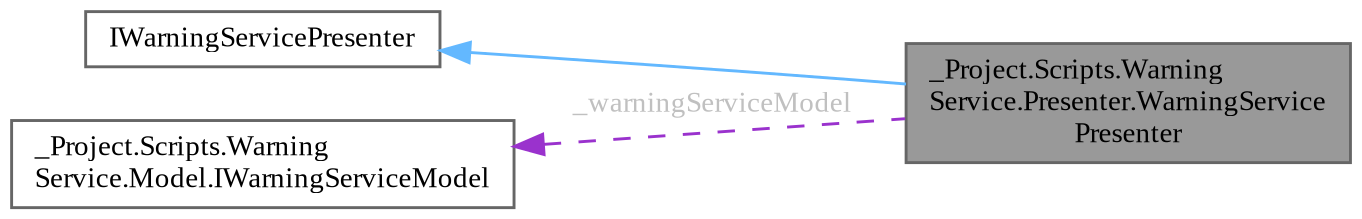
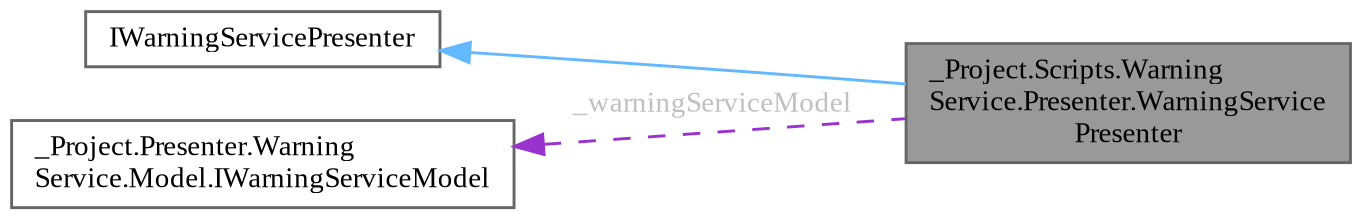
node "_Project.Scripts.Warning Service.Model.IWarningServiceModel": label "_Project.Scripts.Warning Service.Model.IWarningServiceModel" -> "_Project.Presenter.Warning Service.Model.IWarningServiceModel"
